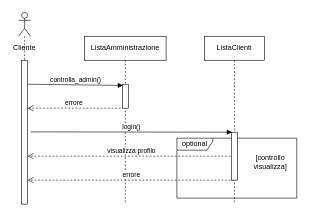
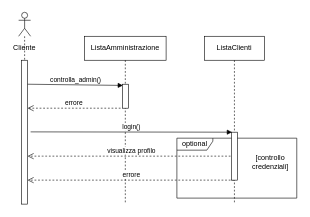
node "[controllo visualizza]": label "[controllo visualizza]" -> "[controllo credenziali]"
